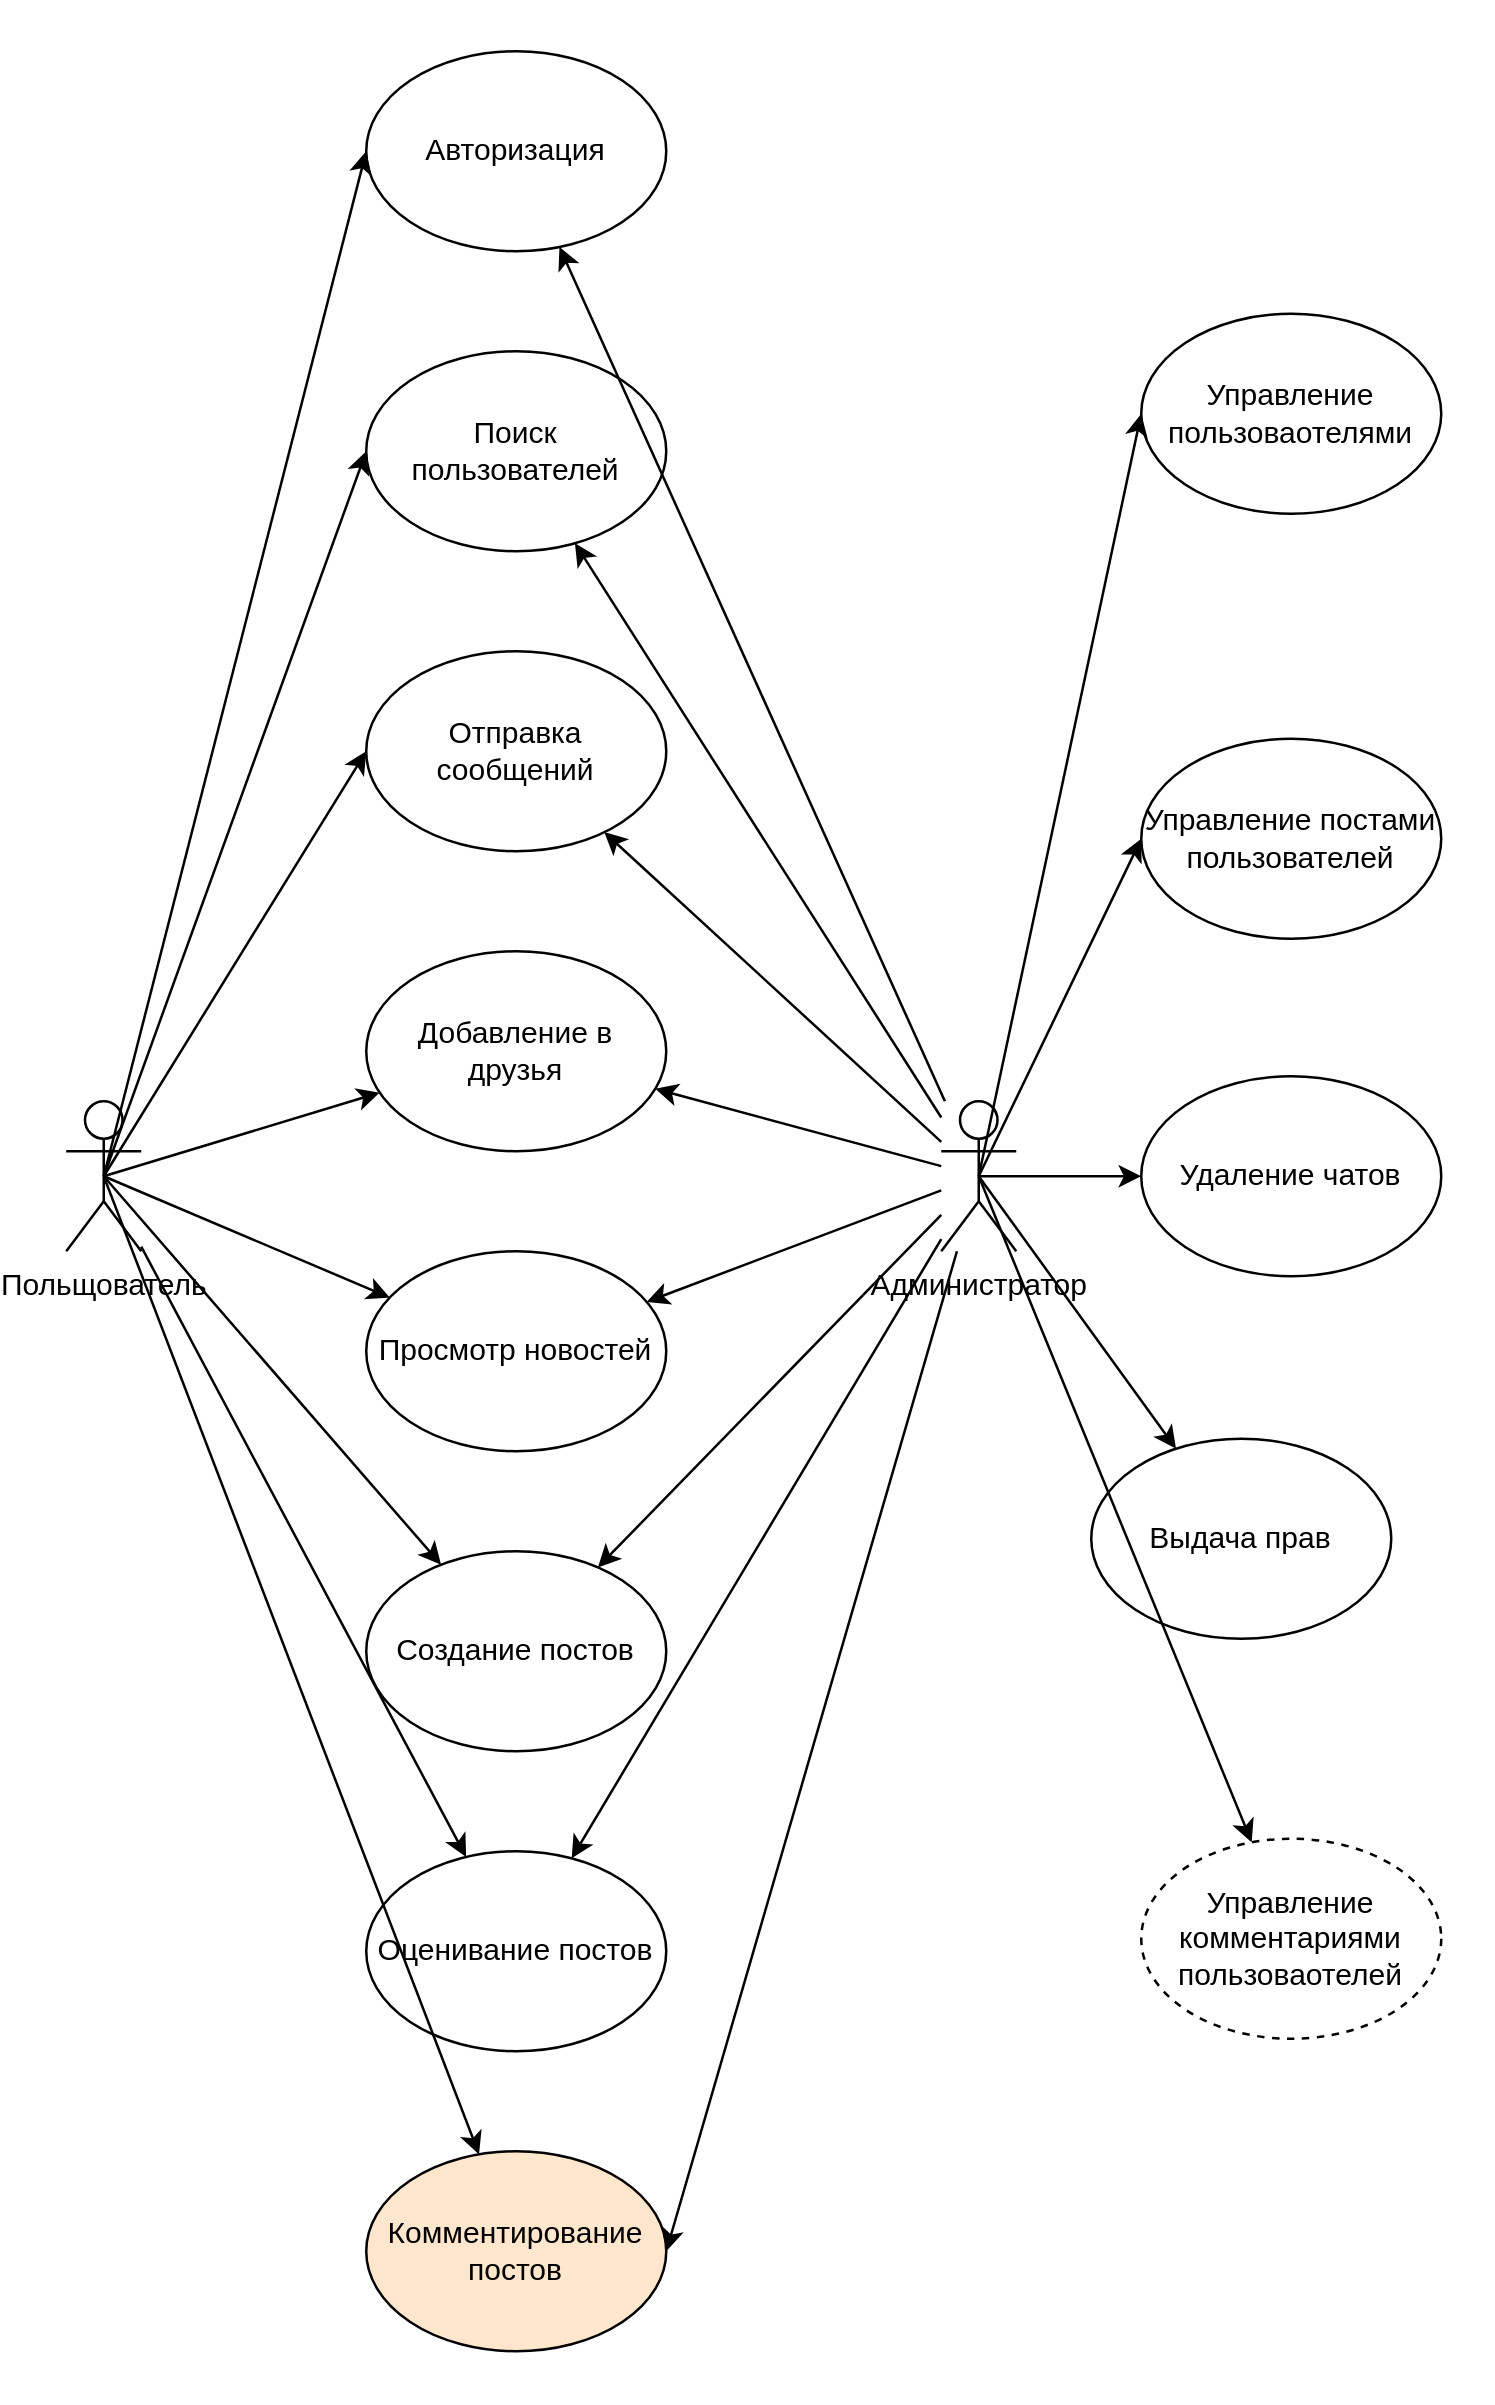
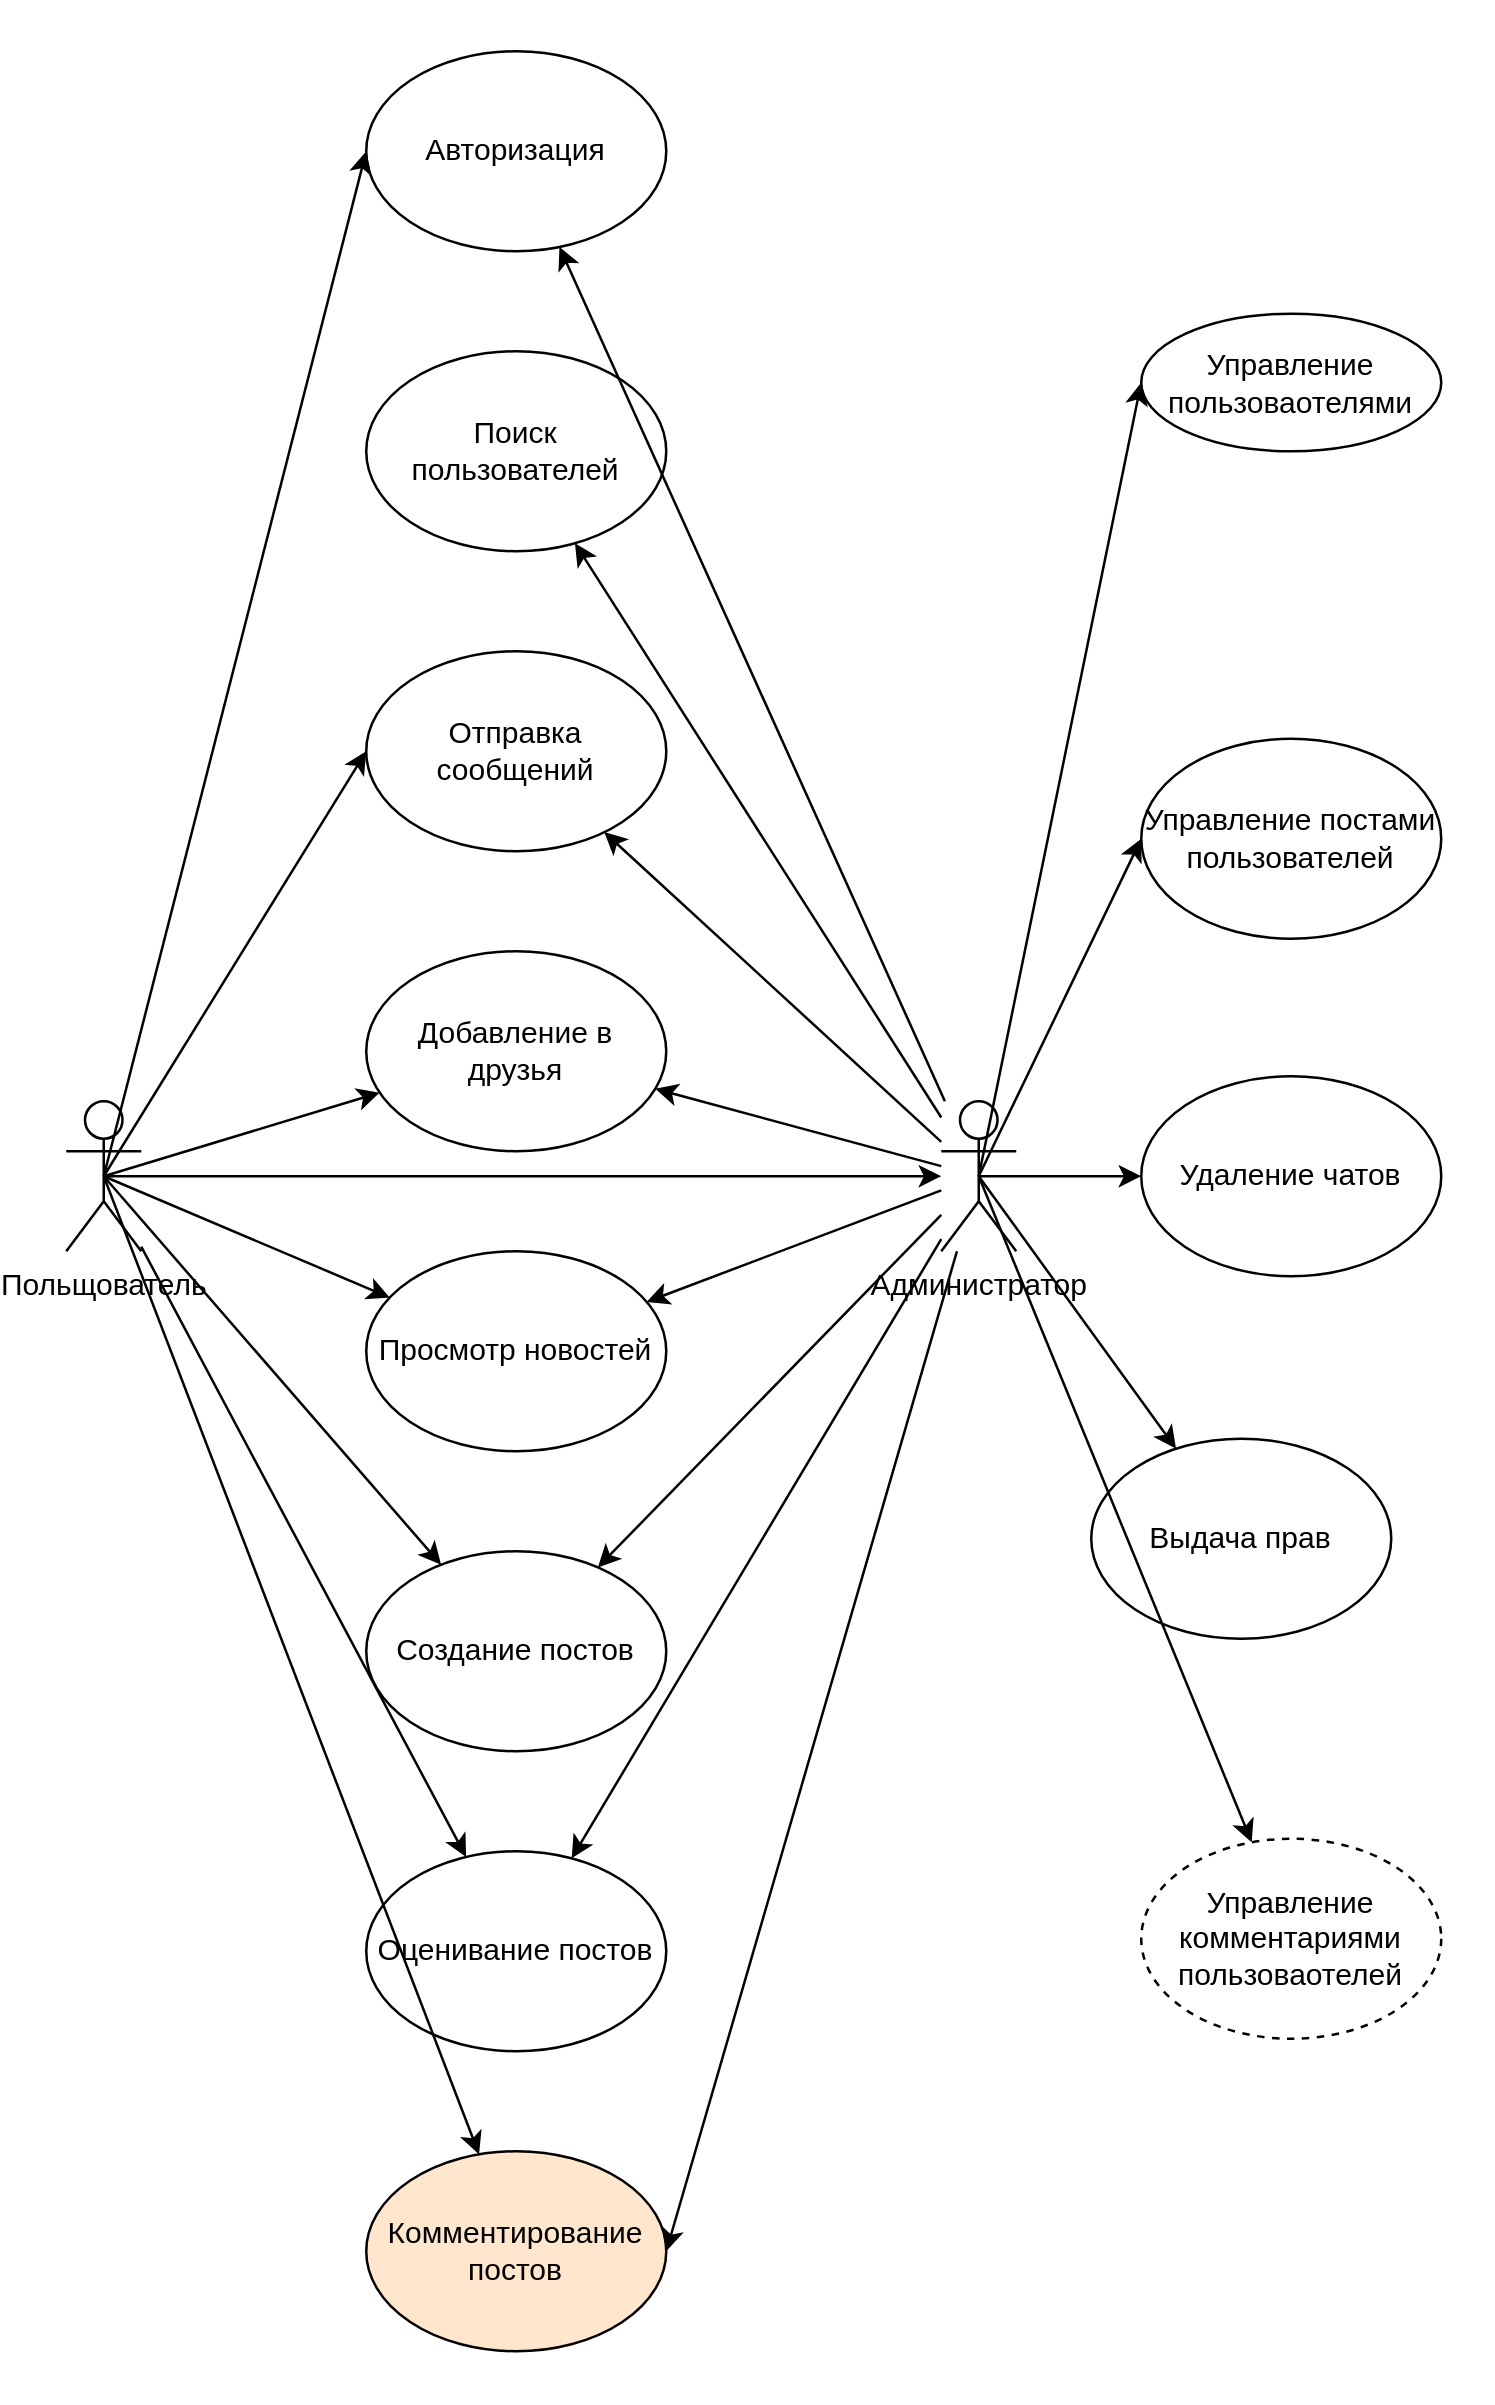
node "Управление пользоваотелями": size 300x200 -> 300x138
edge "Польщователь" -> "Поиск пользователей": now "Польщователь" -> "Администратор"
